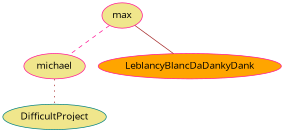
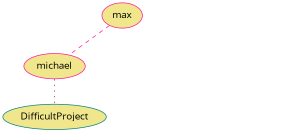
node "LeblancyBlancDaDankyDank": removed
